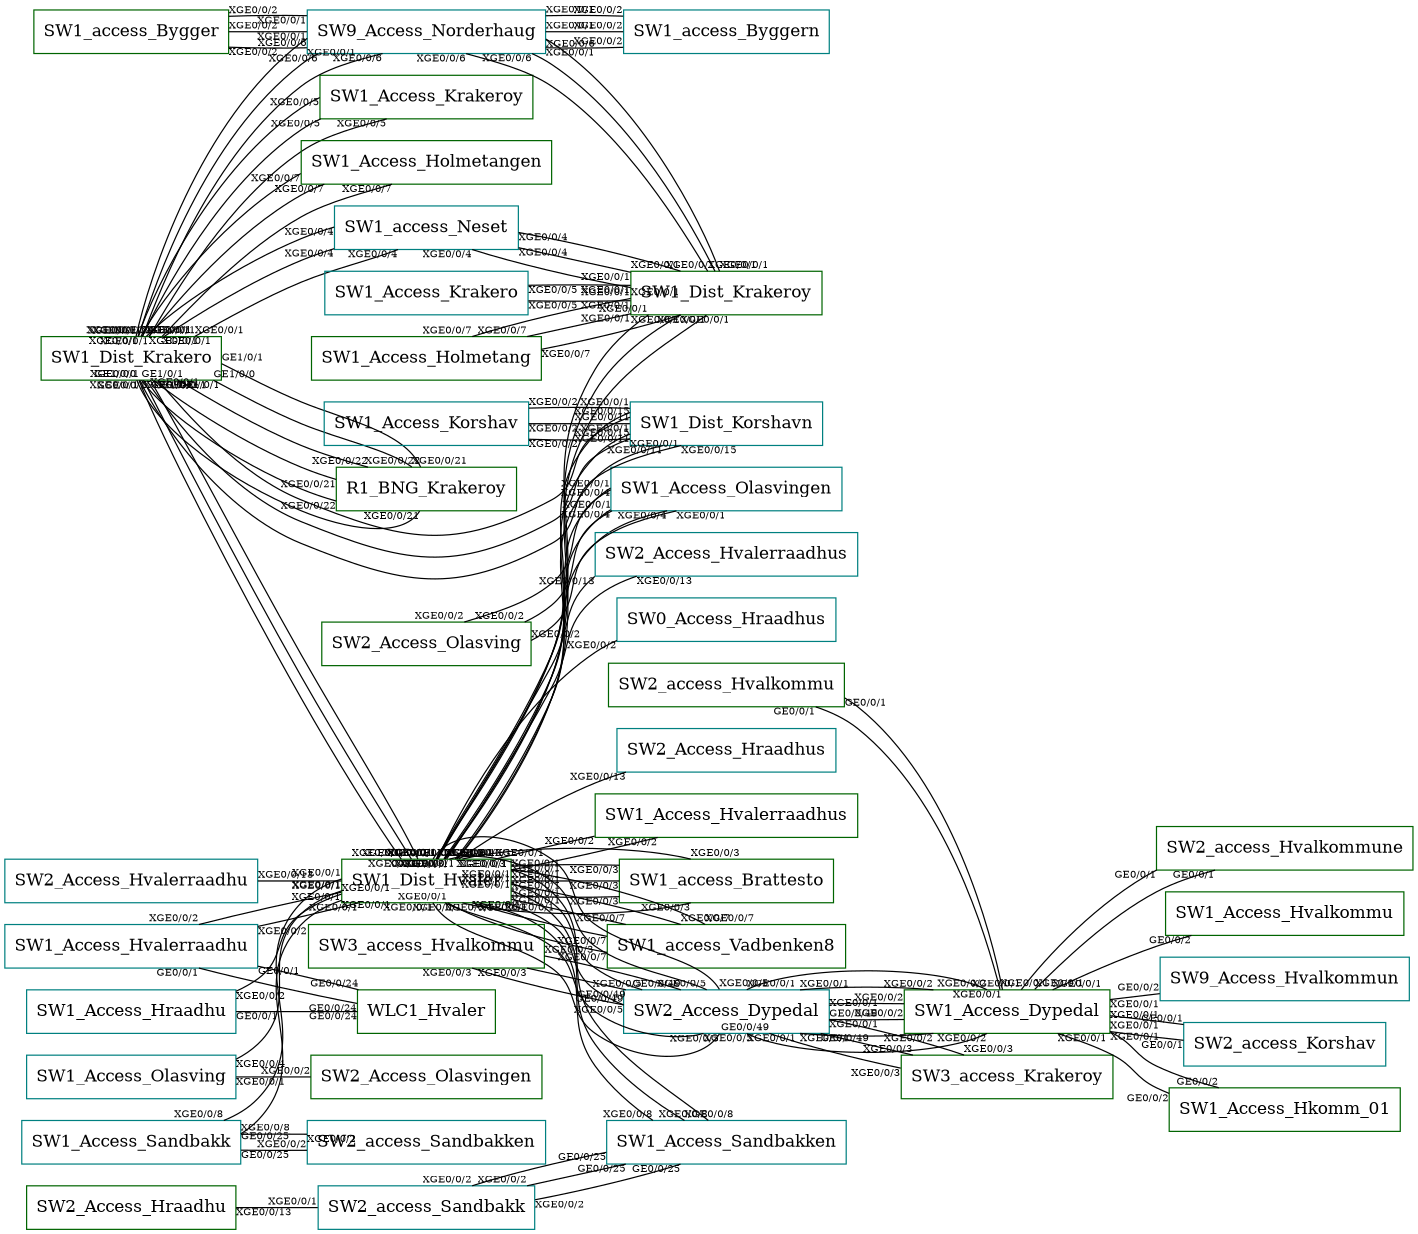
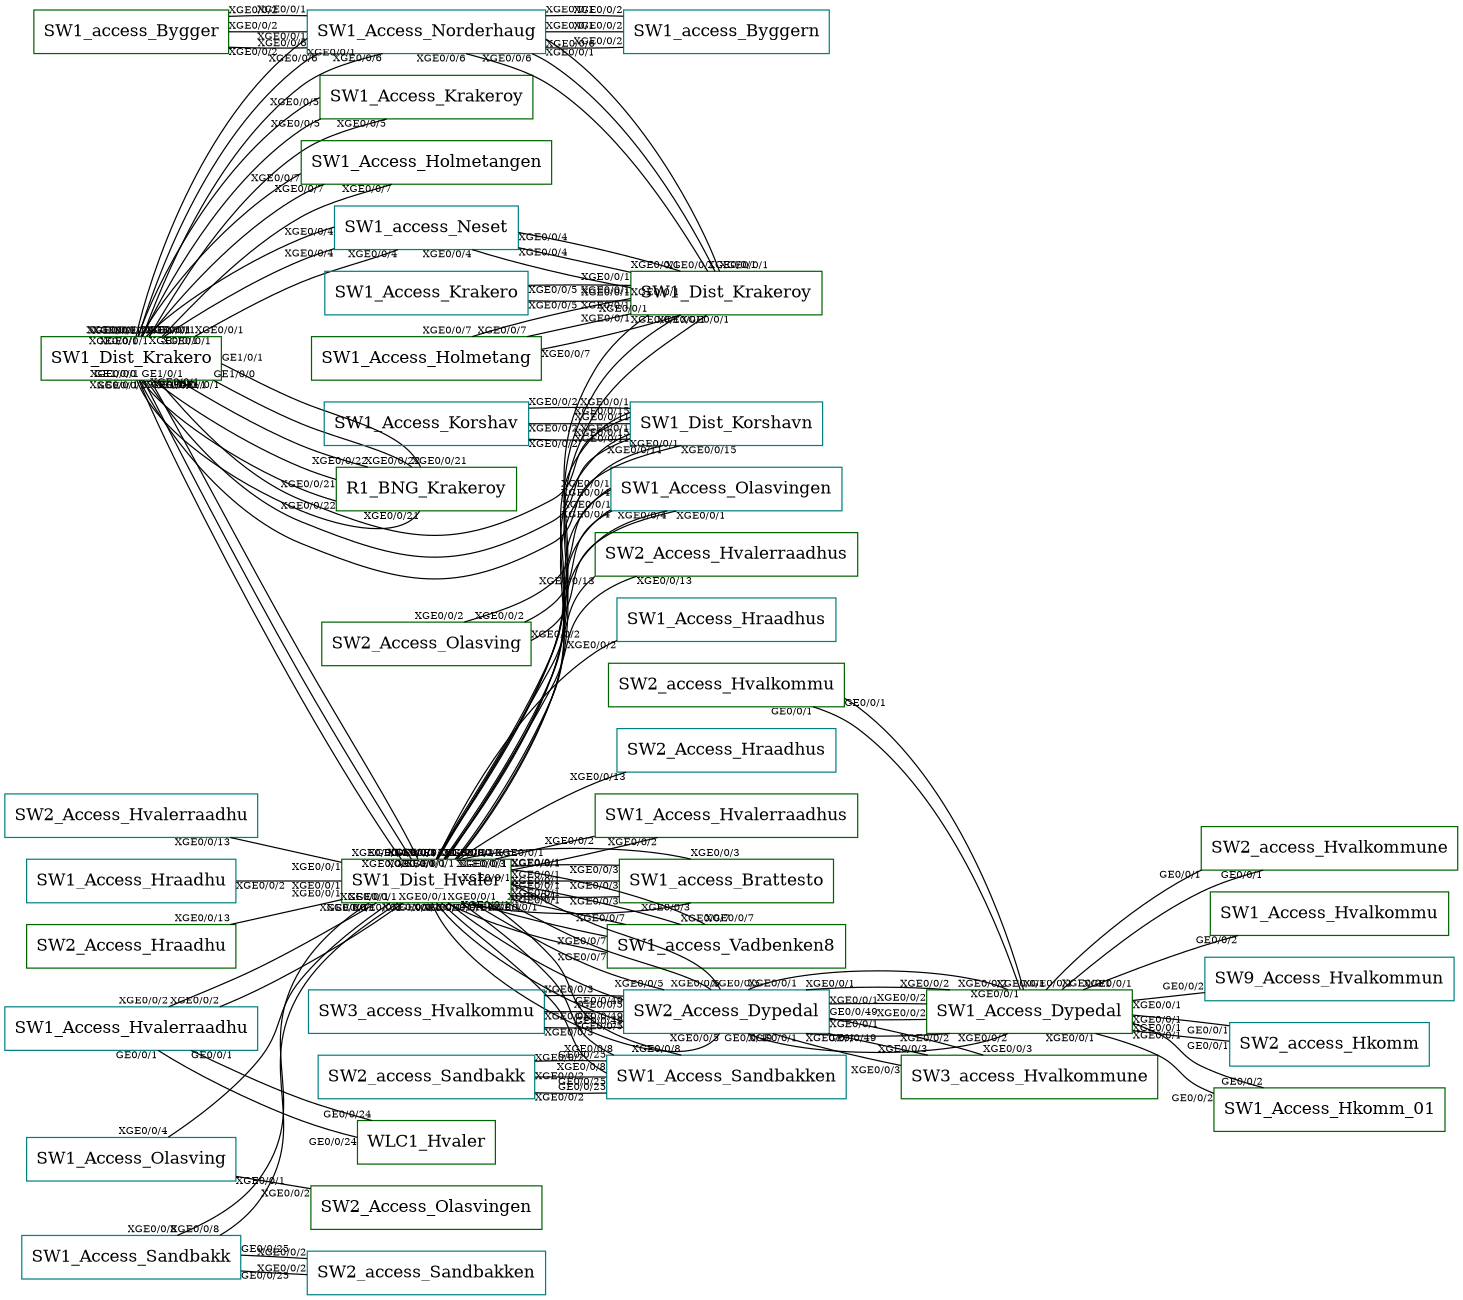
node "SW9_Access_Norderhaug": label "SW9_Access_Norderhaug" -> "SW1_Access_Norderhaug"
node "SW2_Access_Hvalerraadhus": color teal -> darkgreen
node "SW0_Access_Hraadhus": label "SW0_Access_Hraadhus" -> "SW1_Access_Hraadhus"
node "SW3_access_Hvalkommu": color darkgreen -> teal
edge "SW1_Access_Hraadhu" -- "WLC1_Hvaler": removed
node "SW2_access_Korshav": label "SW2_access_Korshav" -> "SW2_access_Hkomm"
node "SW3_access_Krakeroy": label "SW3_access_Krakeroy" -> "SW3_access_Hvalkommune"
edge "SW2_Access_Hraadhu" -- "SW2_access_Sandbakk": now "SW2_Access_Hraadhu" -- "SW1_Dist_Hvaler"
